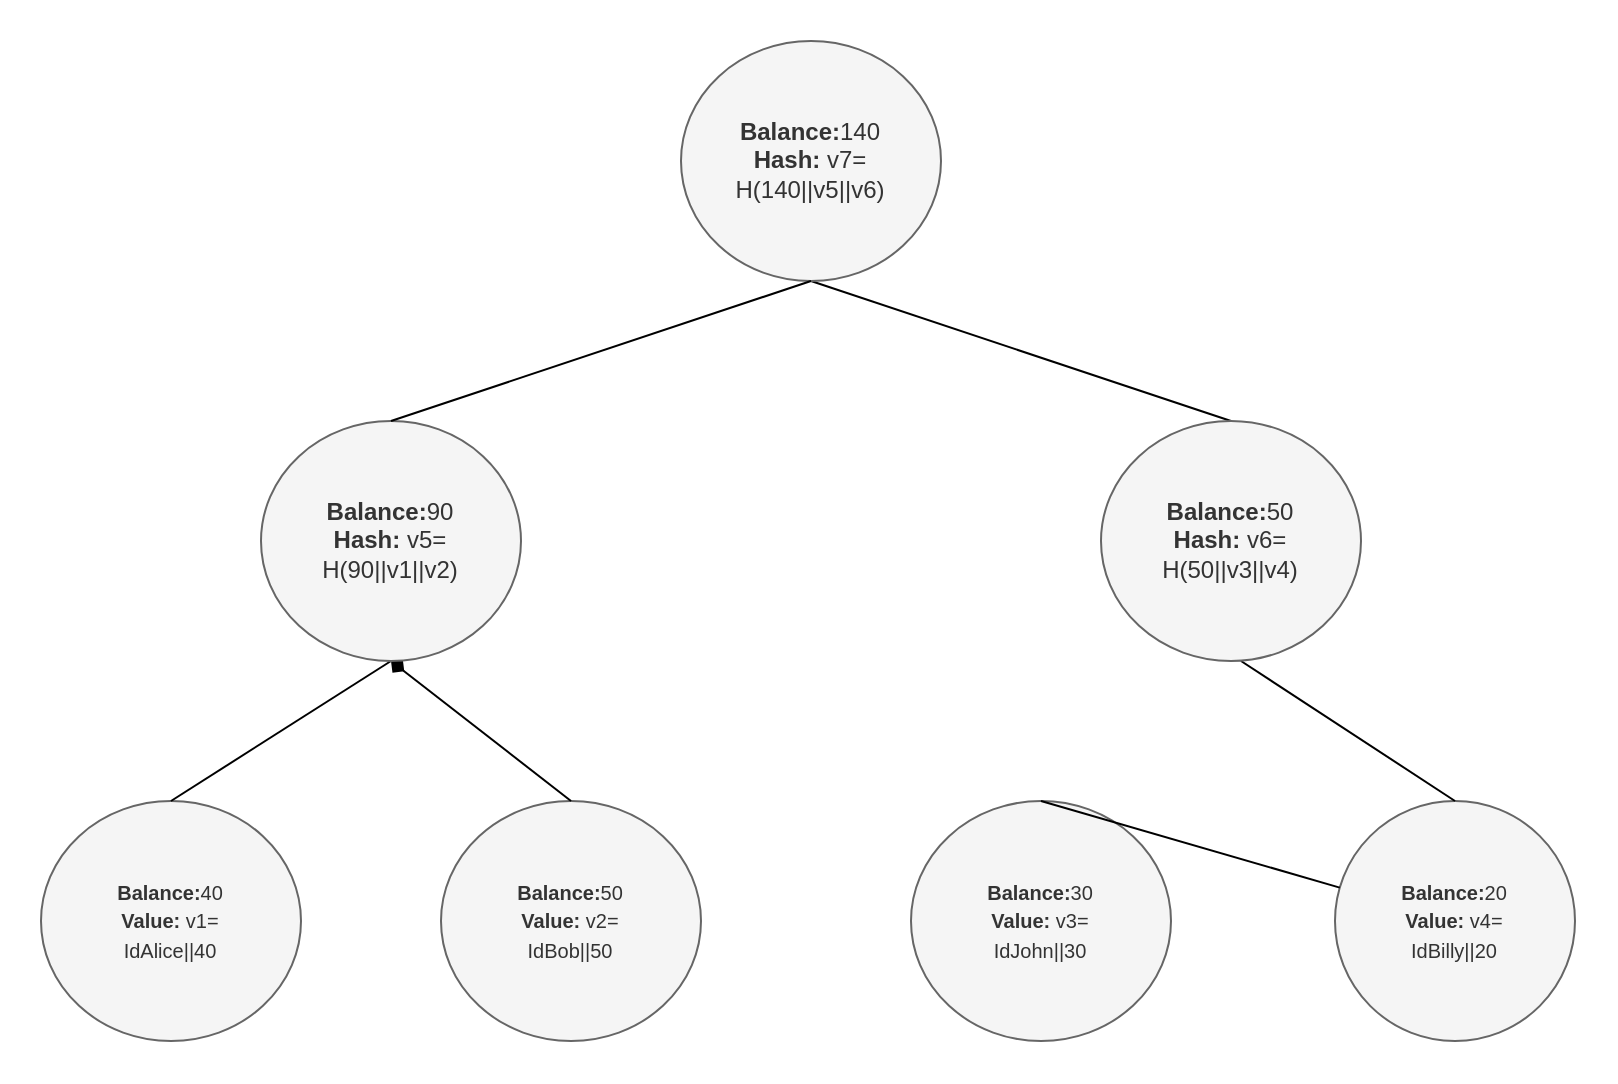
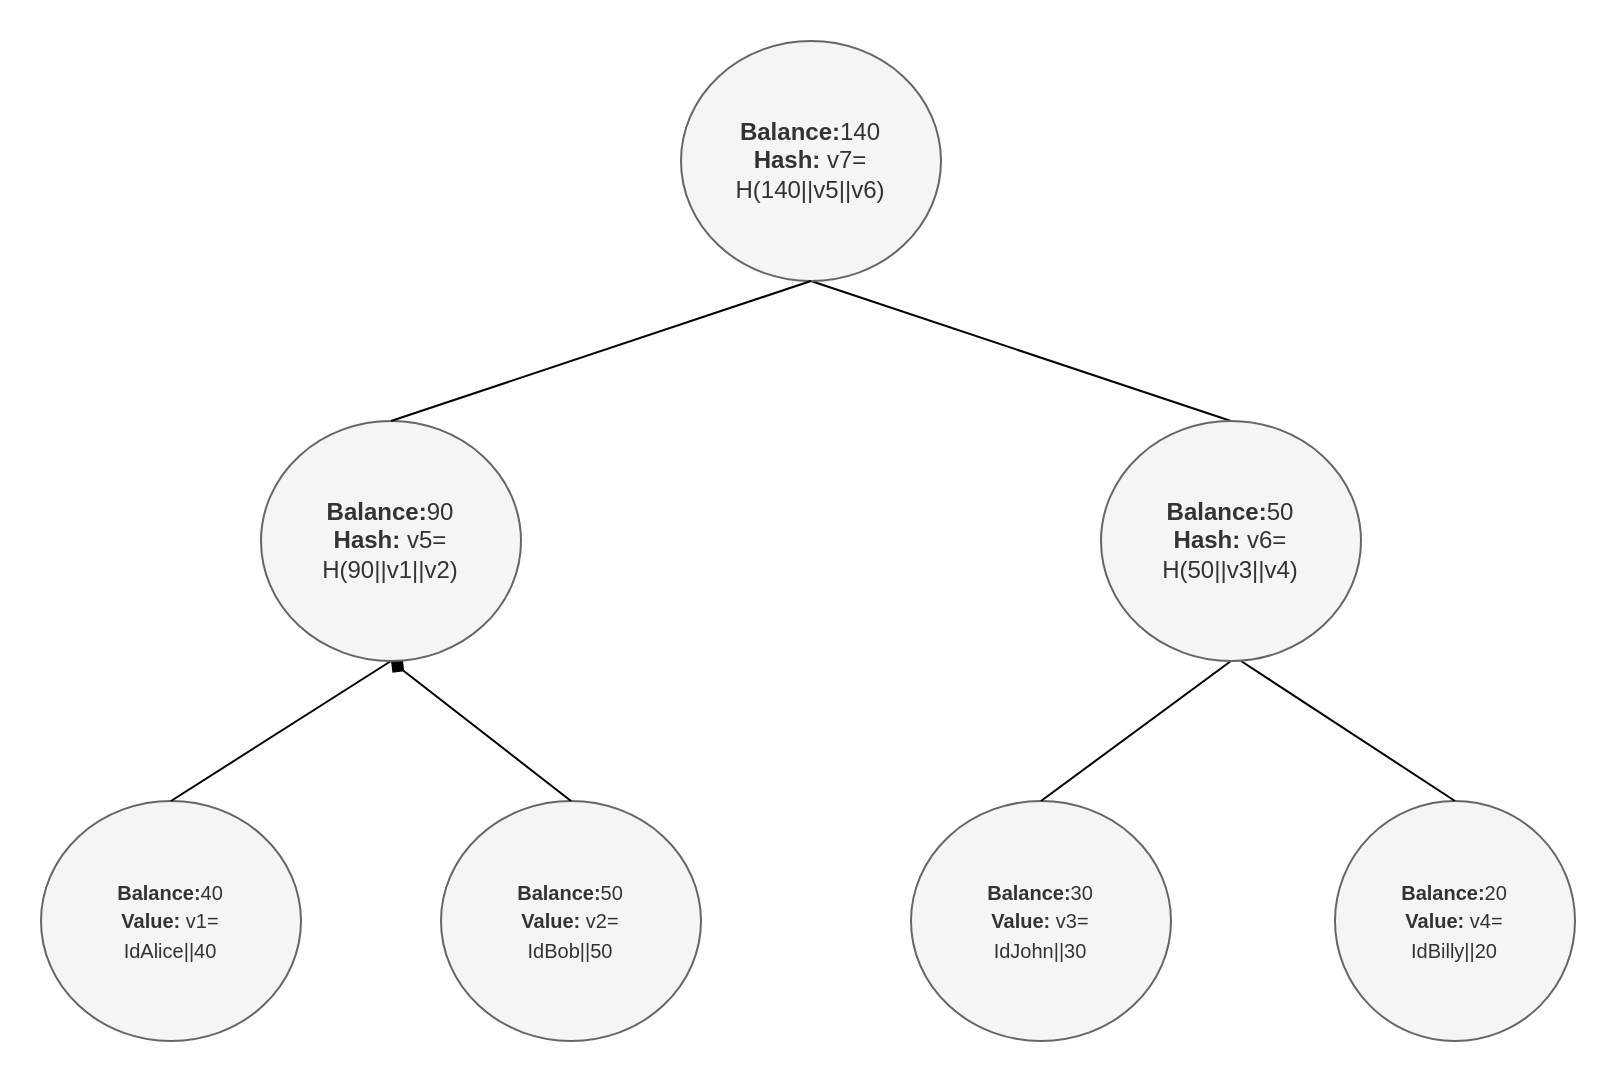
edge "Balance:30 Value: v3= IdJohn||30" -- "Balance:20 Value: v4= IdBilly||20": now "Balance:30 Value: v3= IdJohn||30" -- "Balance:50 Hash: v6= H(50||v3||v4)"
